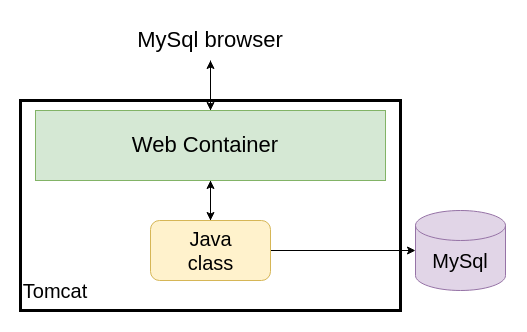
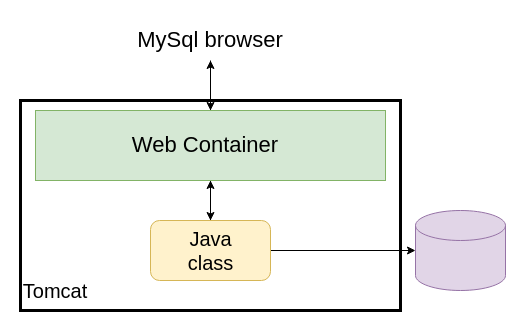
node "MySql": removed
